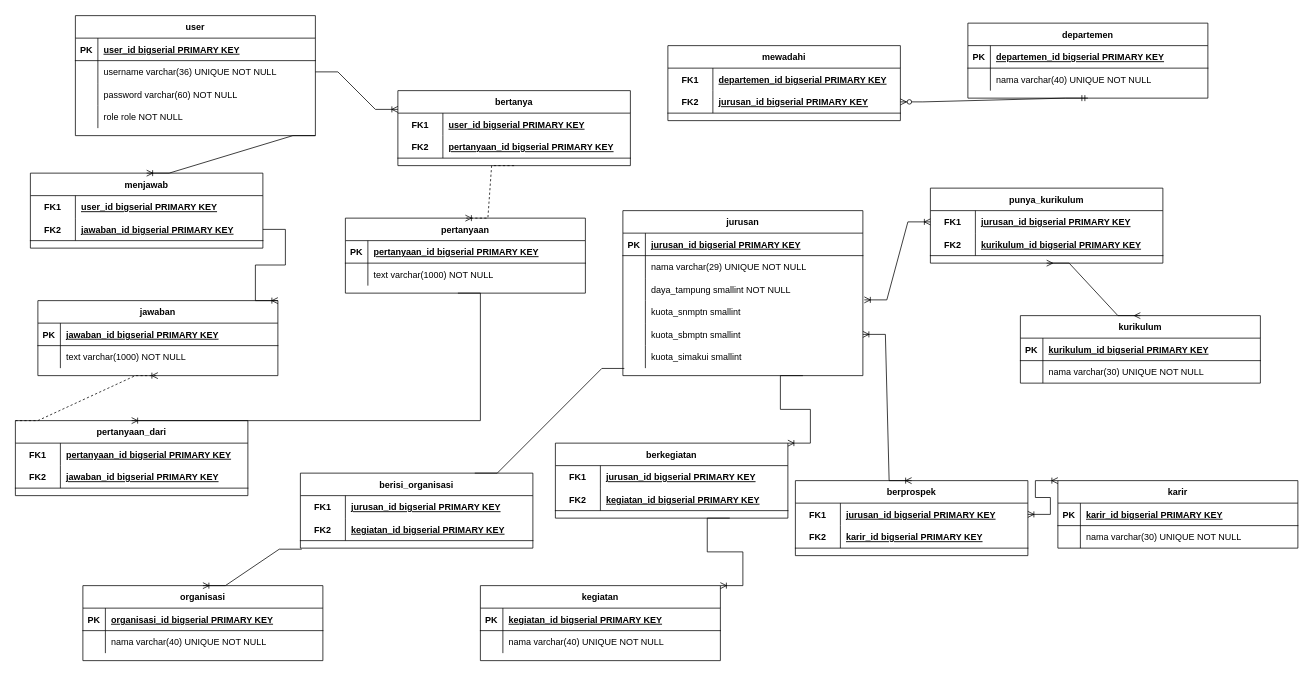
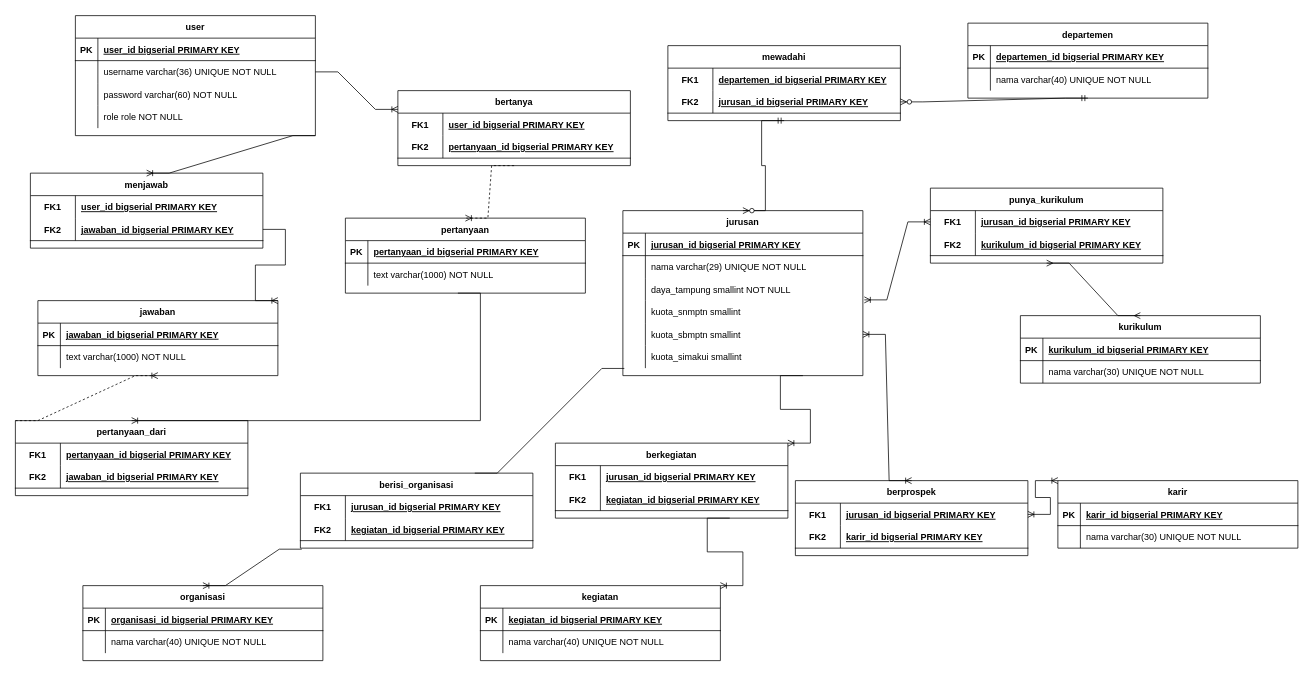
edge "mewadahi" -- "jurusan": added
